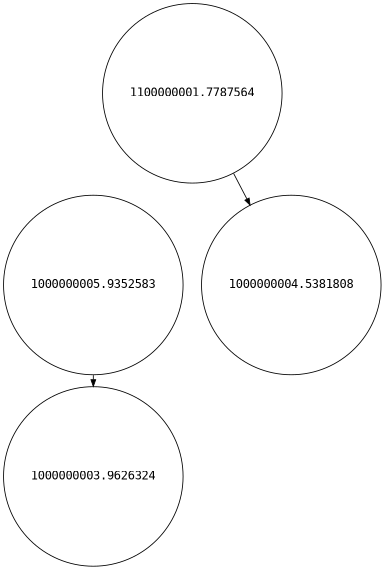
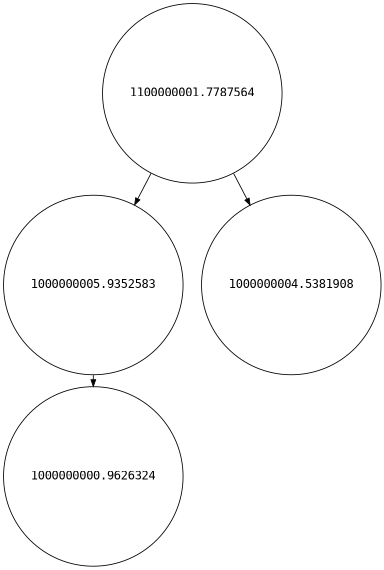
edge "1100000001.7787564" -> "1000000005.9352583": added
node "1000000004.5381808": label "1000000004.5381808" -> "1000000004.5381908"
node "1000000003.9626324": label "1000000003.9626324" -> "1000000000.9626324"
